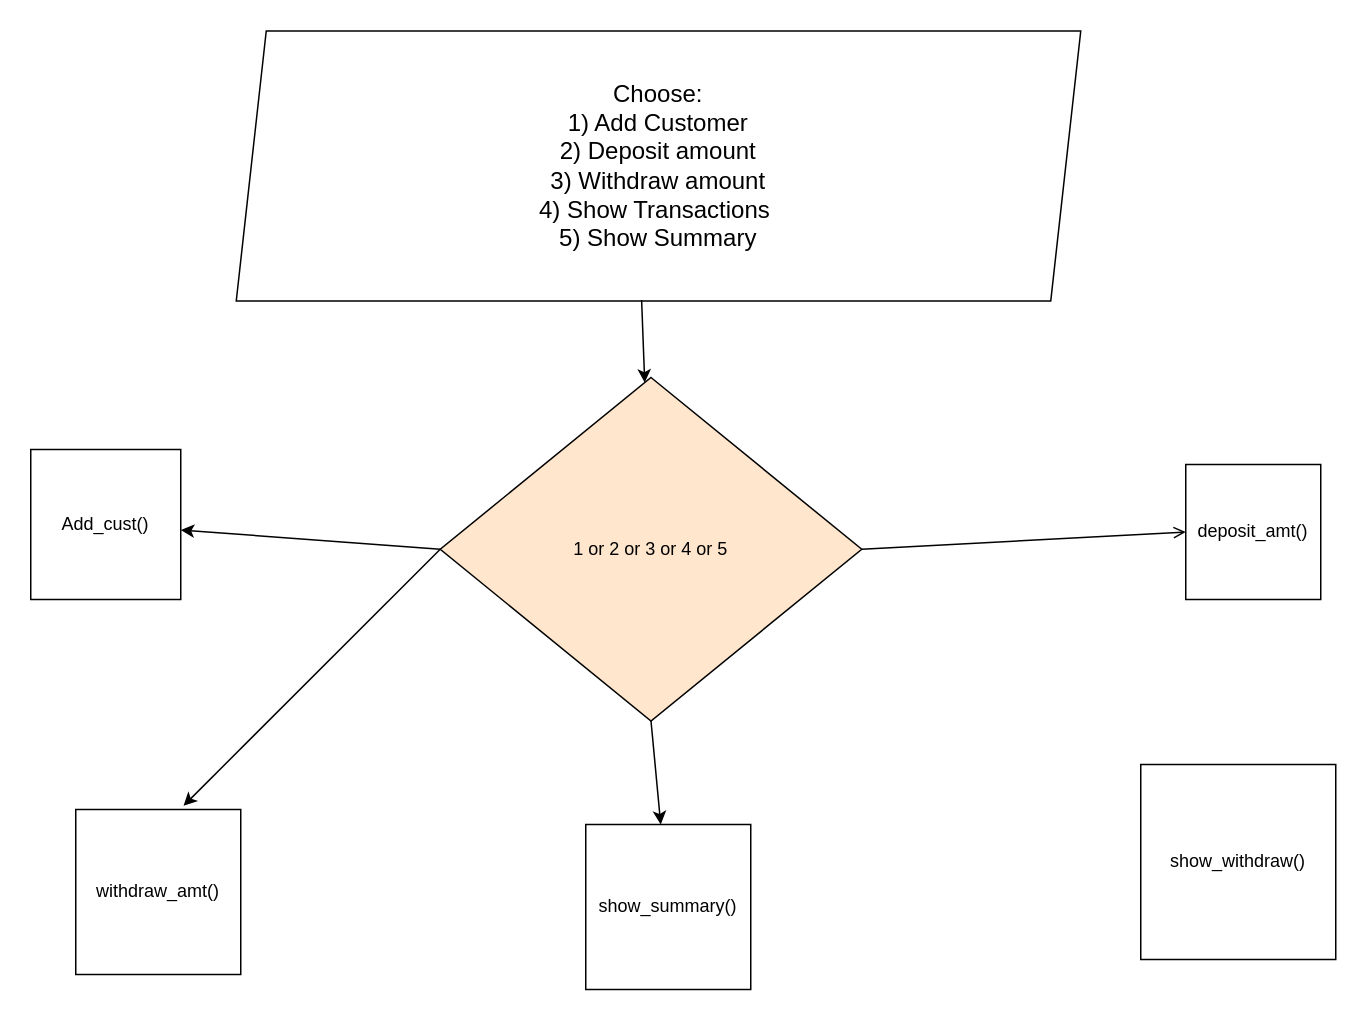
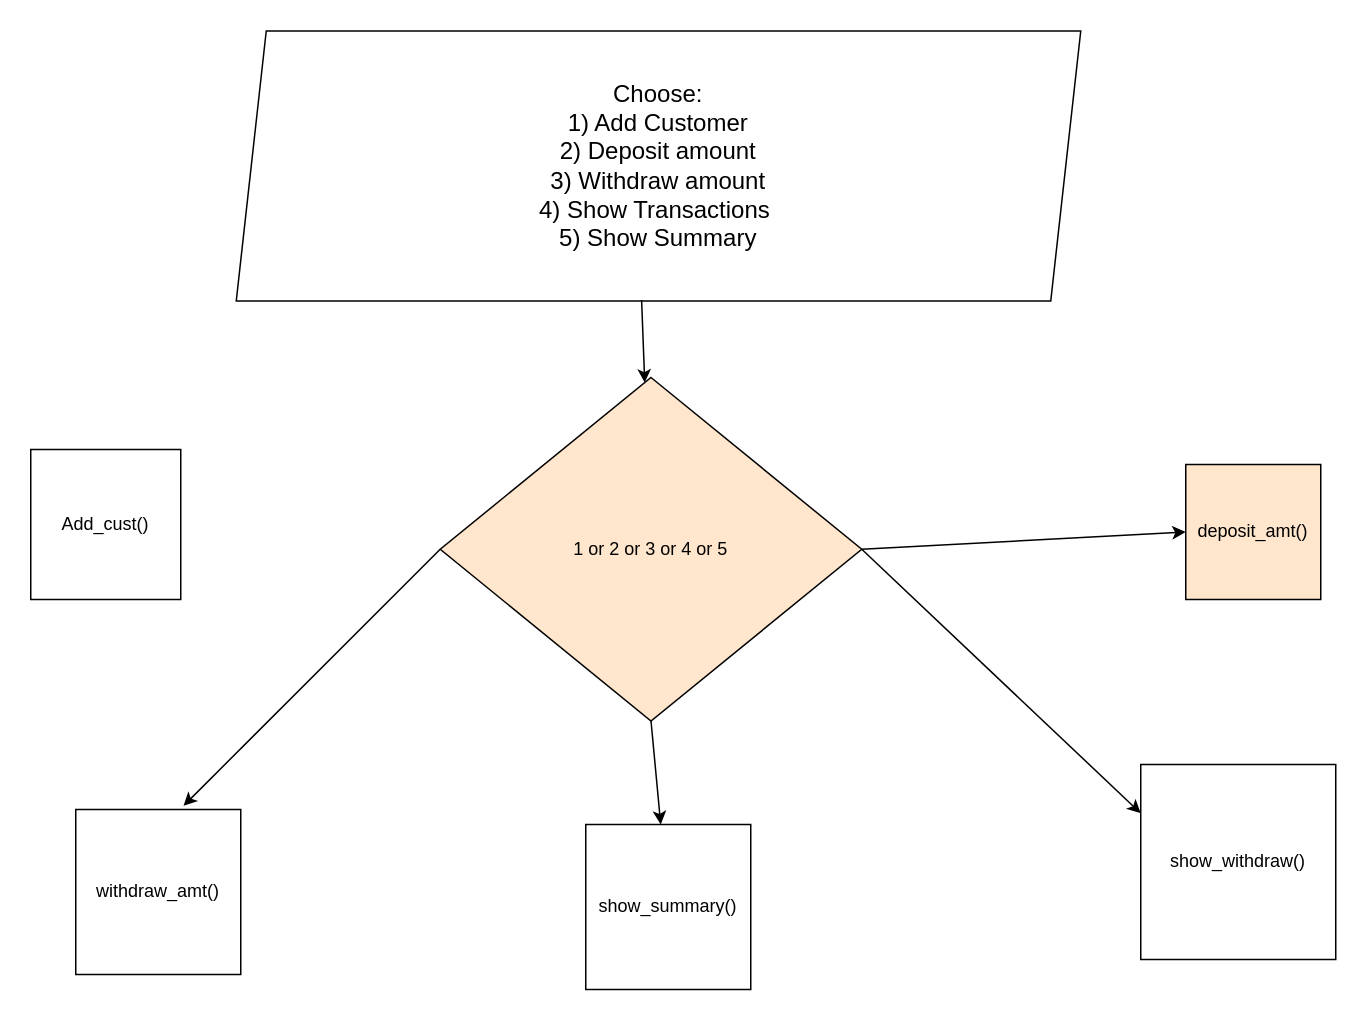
edge "1 or 2 or 3 or 4 or 5" -> "deposit_amt()": arrowhead open -> classic
node "deposit_amt()": fillcolor #ffffff -> #ffe6cc
edge "1 or 2 or 3 or 4 or 5" -> "Add_cust()": removed
edge "1 or 2 or 3 or 4 or 5" -> "show_withdraw()": added
